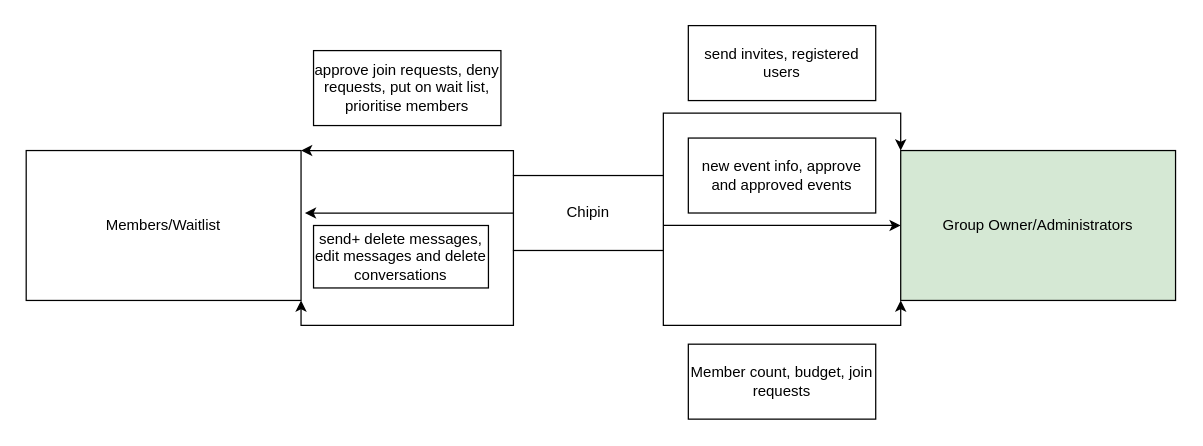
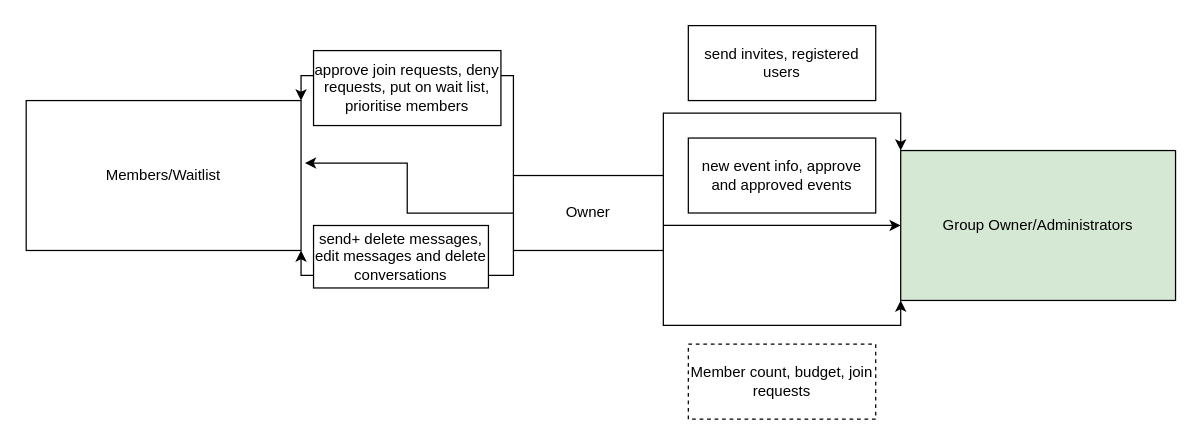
node "Chipin": label "Chipin" -> "Owner"
node "Members/Waitlist": moved (163, 226) -> (163, 176)
node "Member count, budget, join requests": style solid -> dashed
